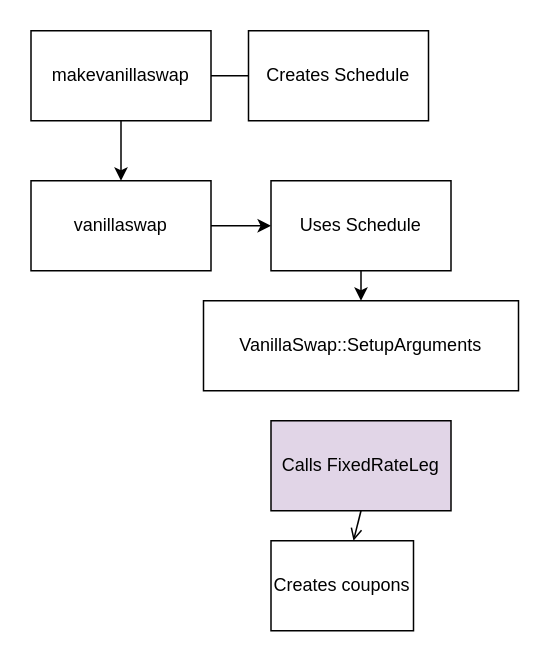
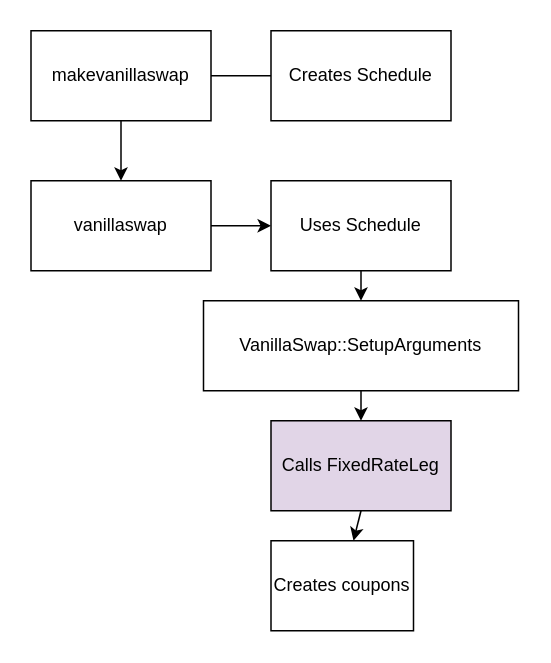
node "Creates Schedule": moved (338, 76) -> (361, 76)
edge "VanillaSwap::SetupArguments" -> "Calls FixedRateLeg": added
edge "Calls FixedRateLeg" -> "Creates coupons": arrowhead open -> classic
